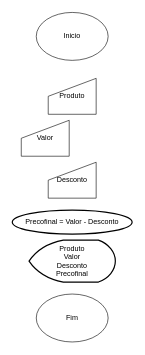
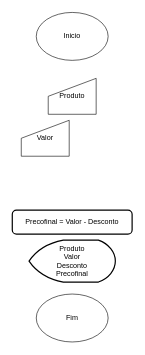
node "Desconto": removed
node "Precofinal = Valor - Desconto": shape ellipse -> rounded rectangle
